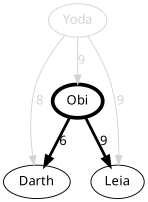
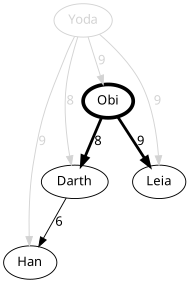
edge "Obi" -> "Darth": label "6" -> "8"
node "Han": added
